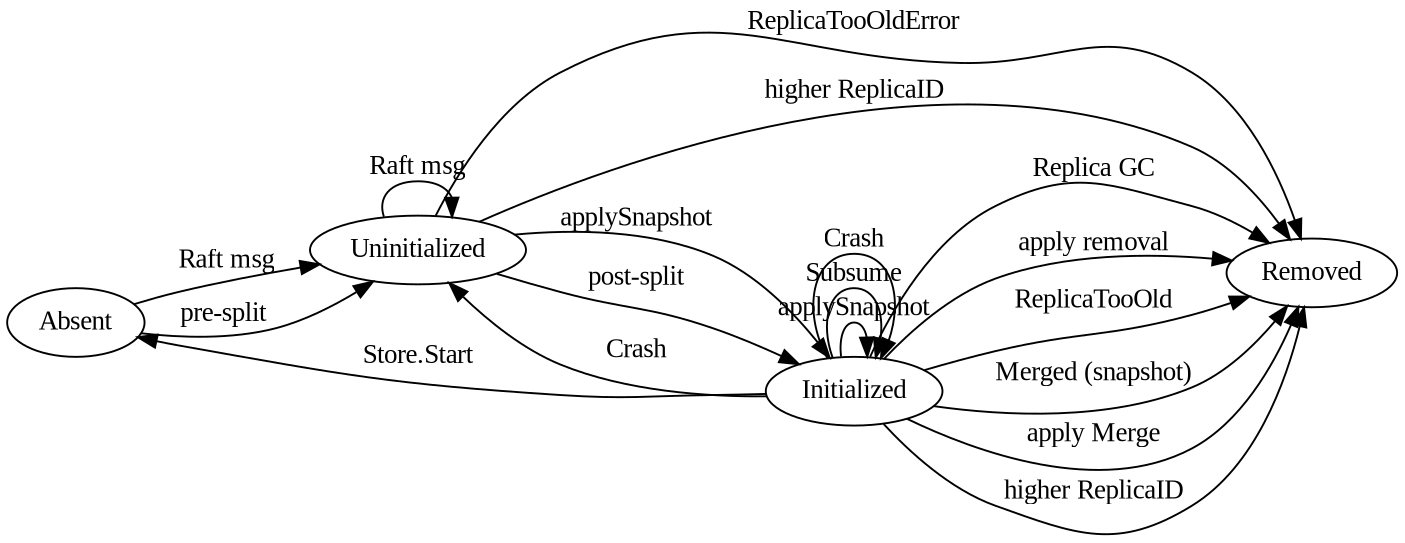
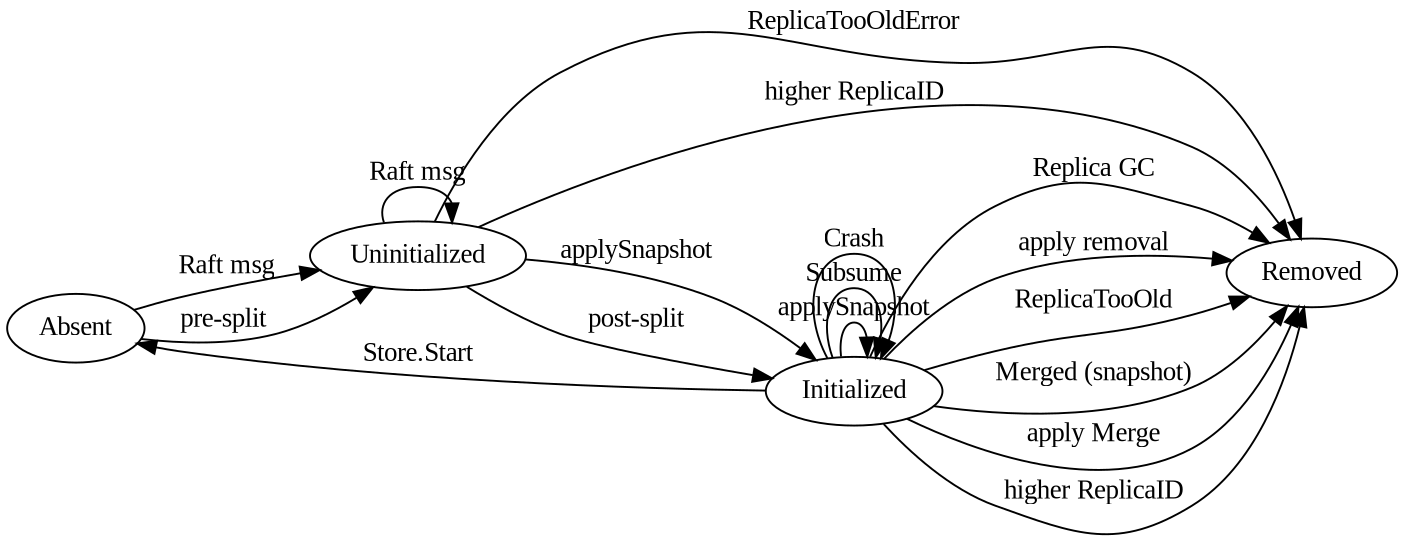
edge "Initialized" -> "Uninitialized": removed, label "Crash"
